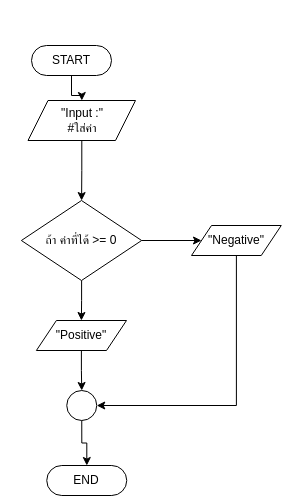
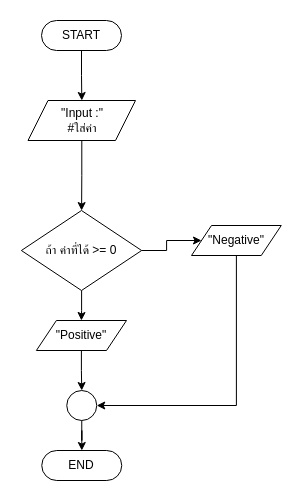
node "START": moved (72, 61) -> (82, 36)
node "ถ้า ค่าที่ได้ >= 0": moved (82, 241) -> (82, 251)
node "END": moved (87, 481) -> (82, 466)
